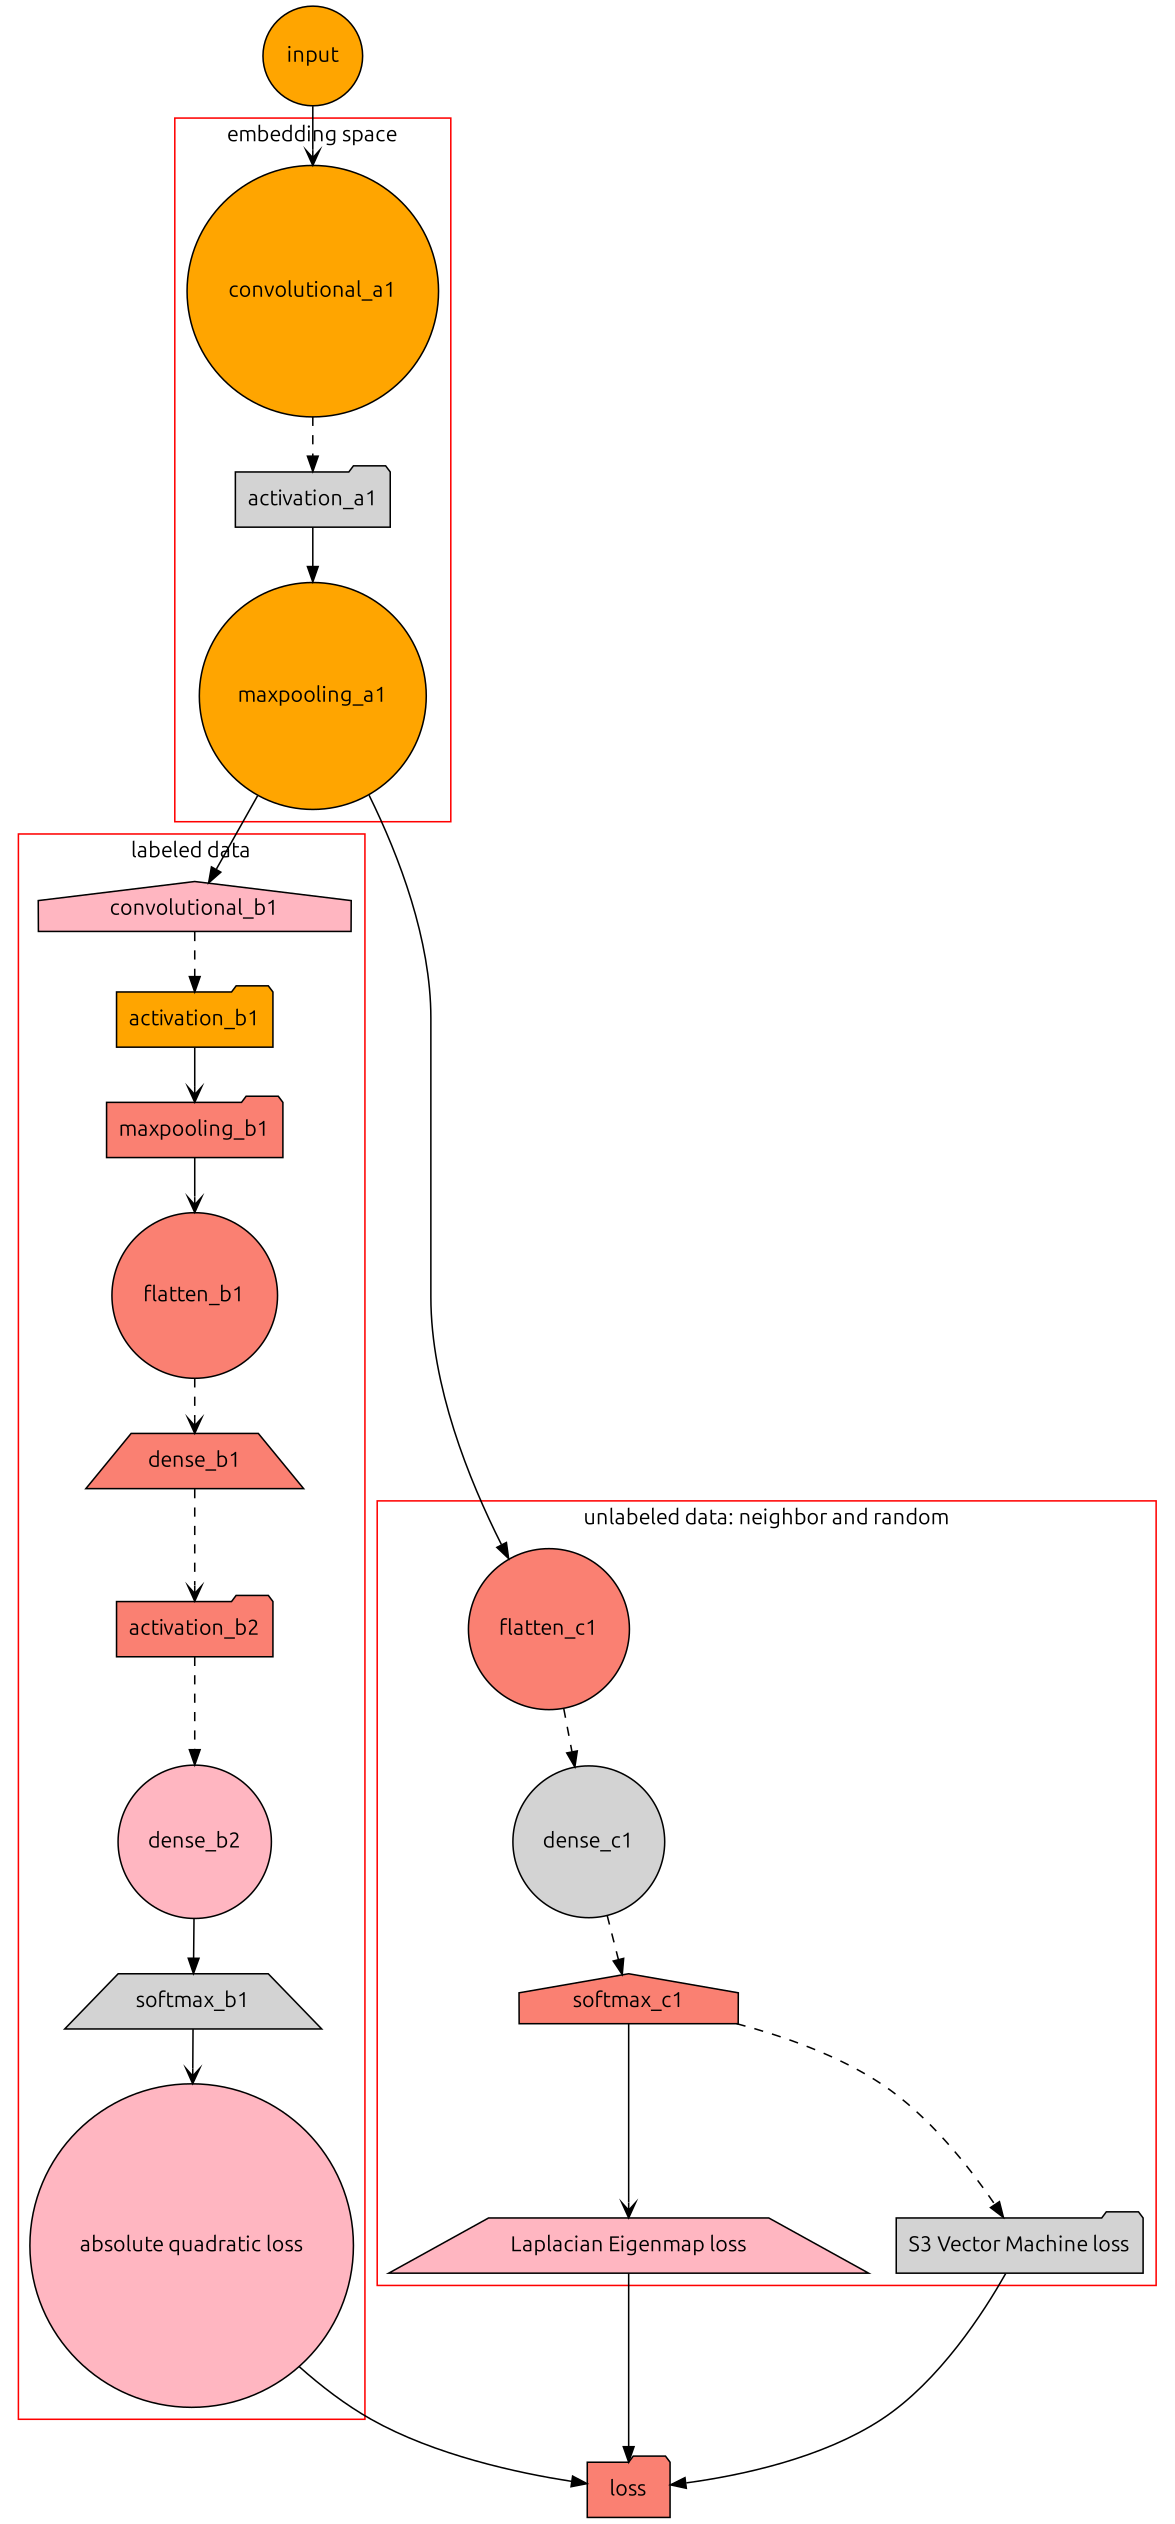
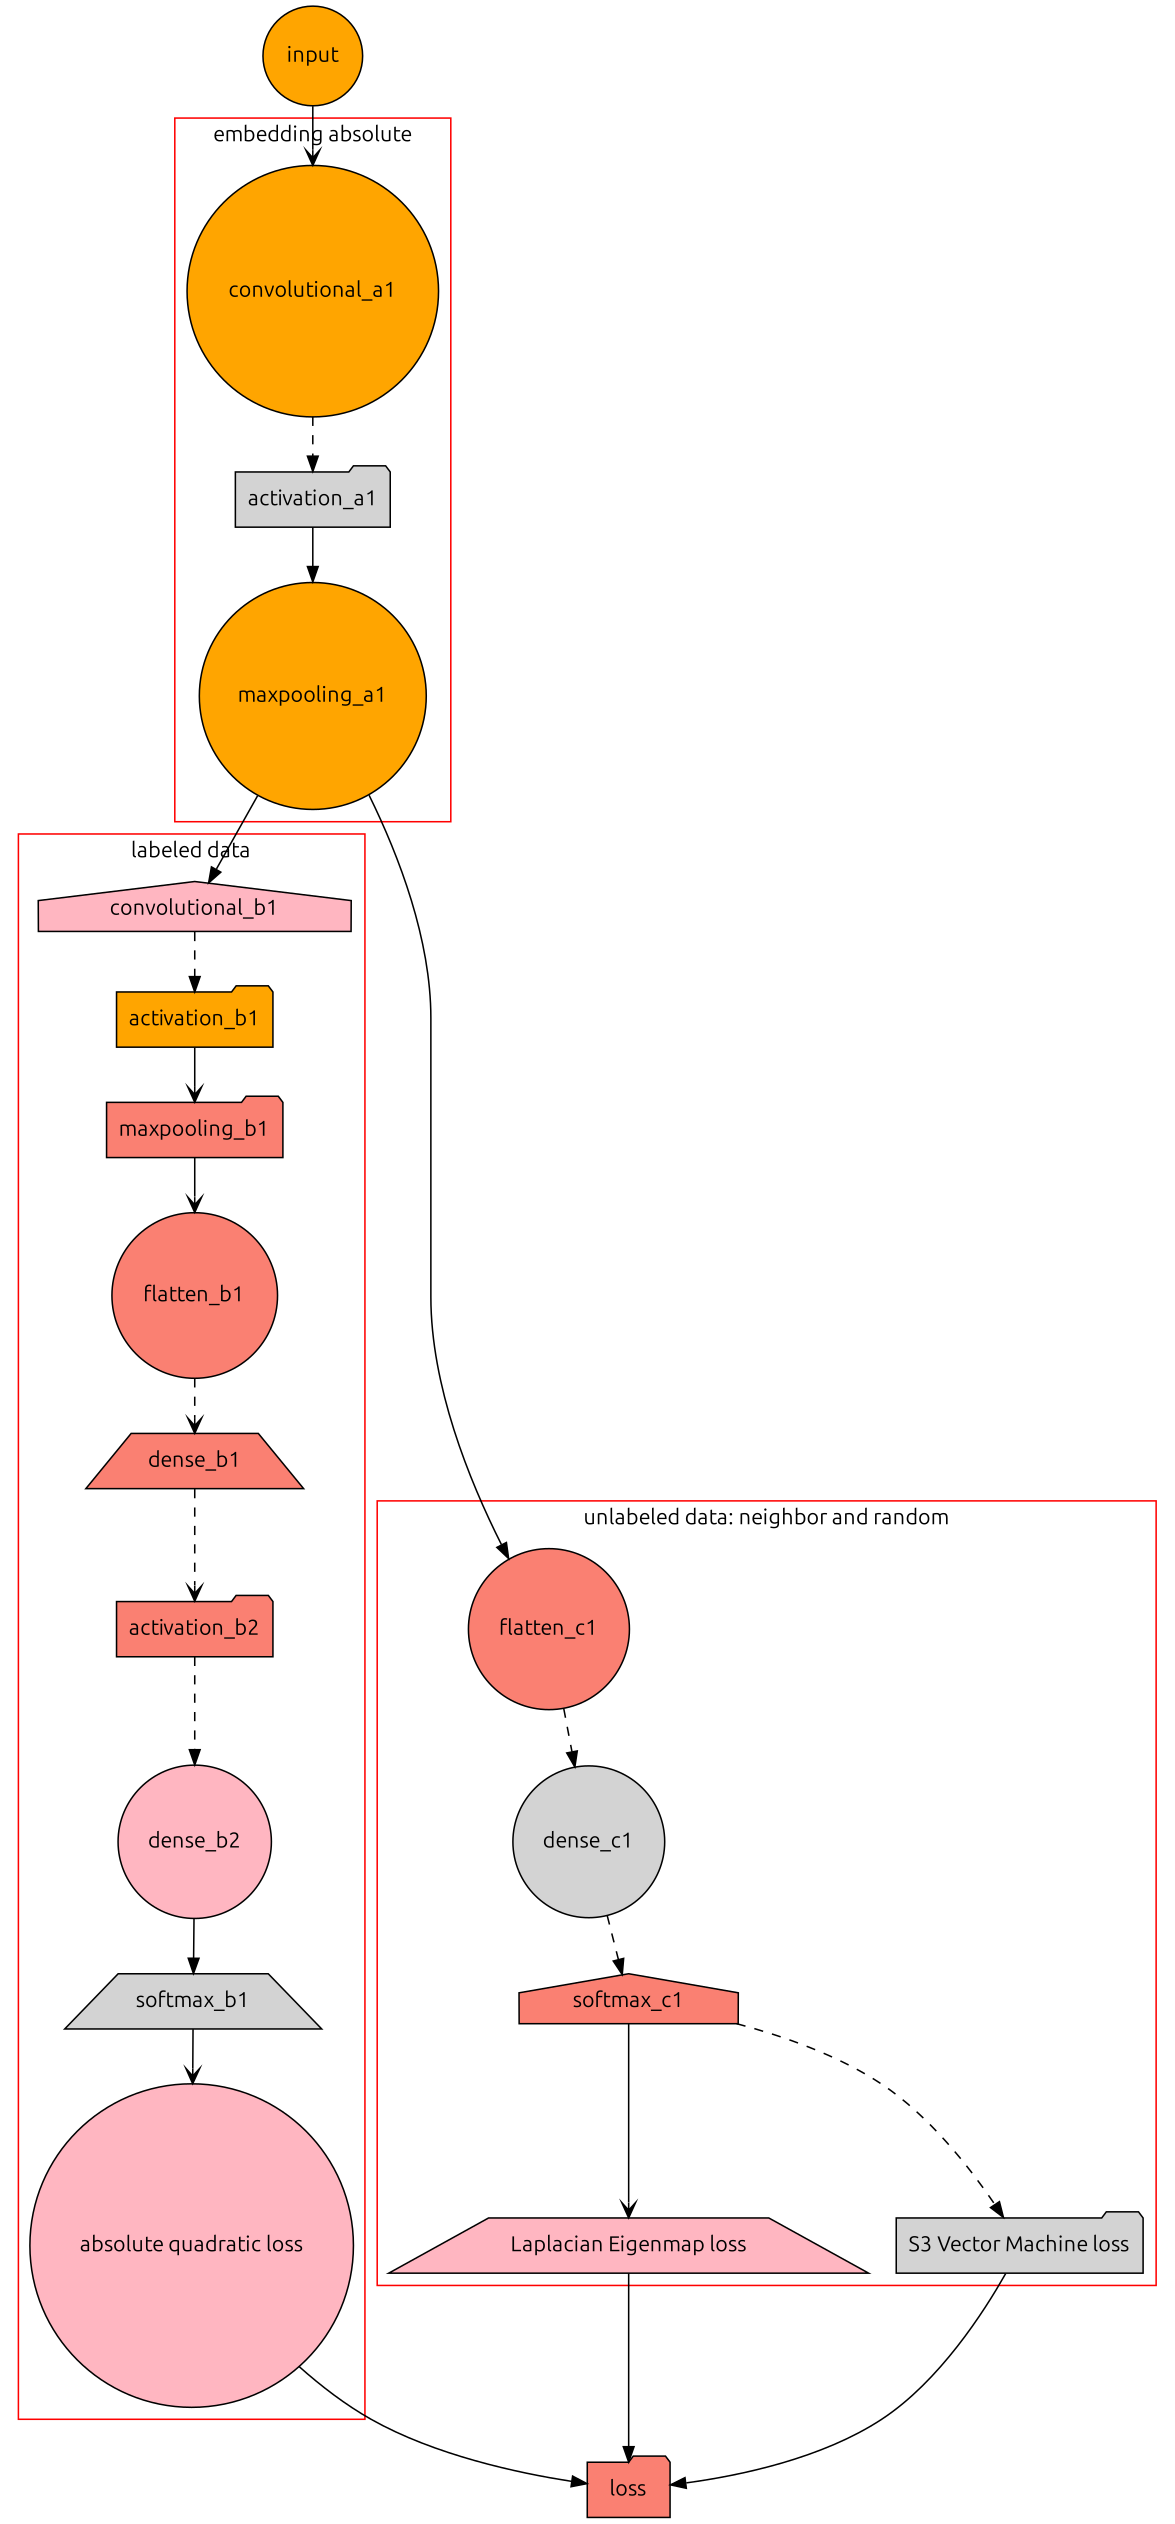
cluster "embedding space": label "embedding space" -> "embedding absolute"
